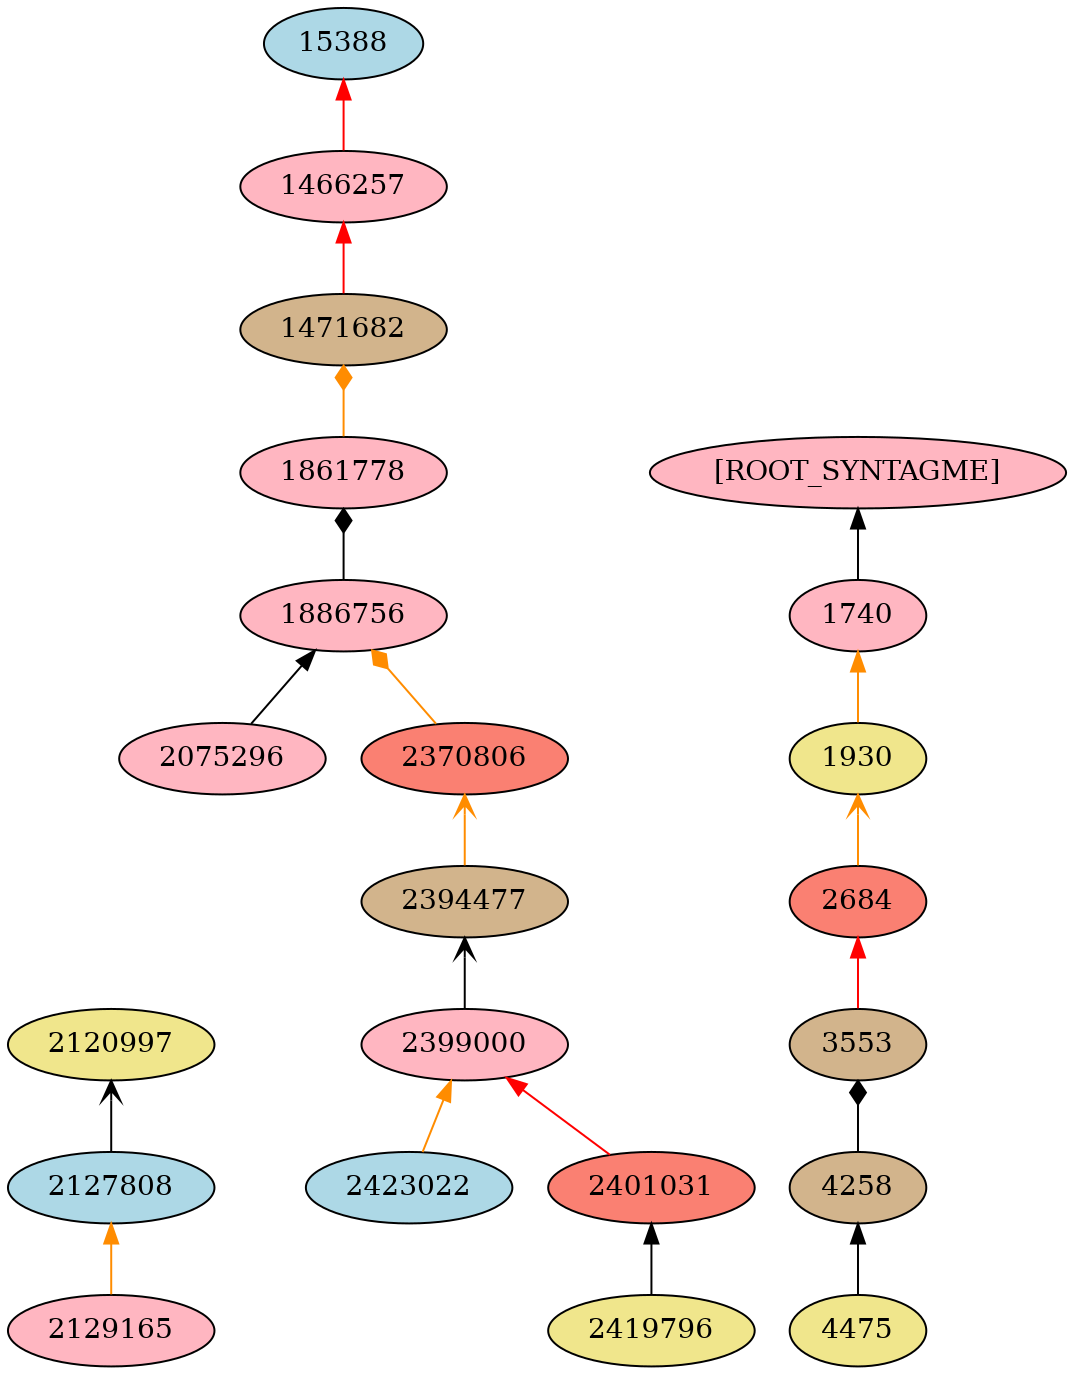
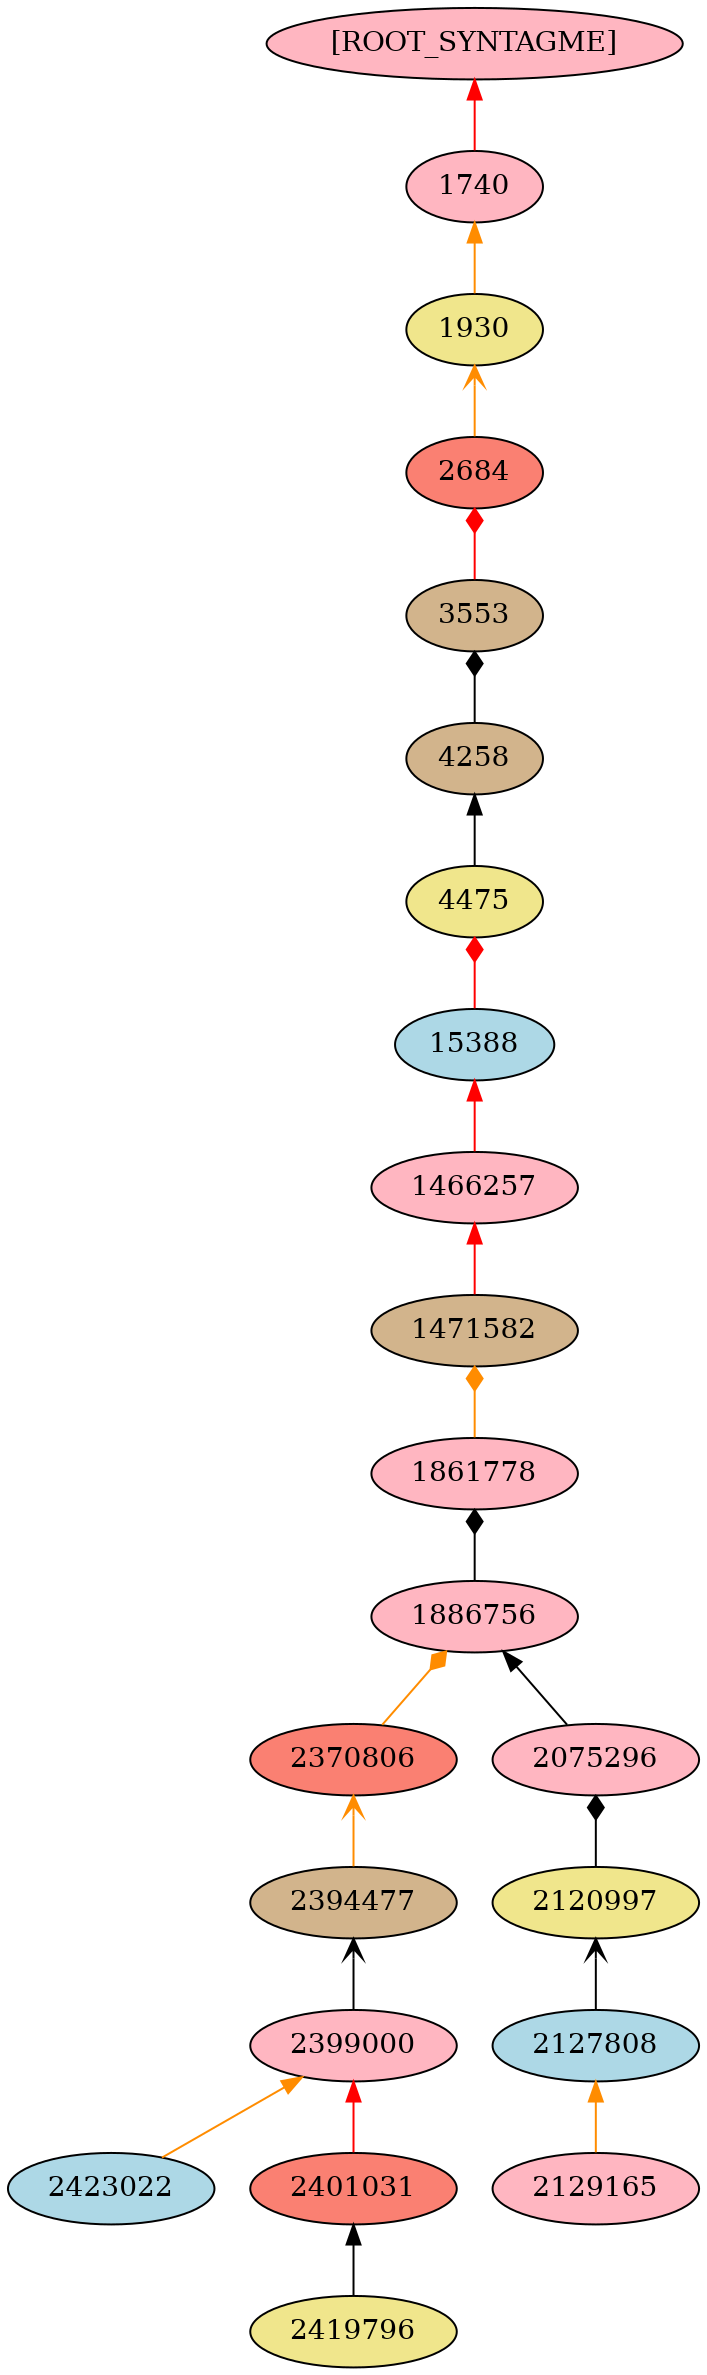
node "1471682": label "1471682" -> "1471582"
edge "1740" -> "[ROOT_SYNTAGME]": color black -> red
edge "3553" -> "2684": arrowhead normal -> diamond
edge "15388" -> "4475": added
edge "2120997" -> "2075296": added
